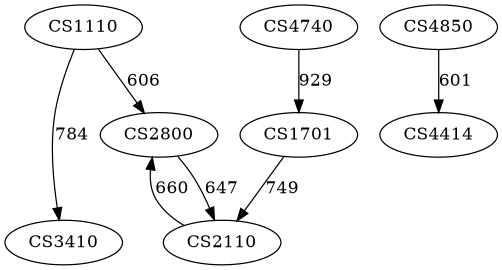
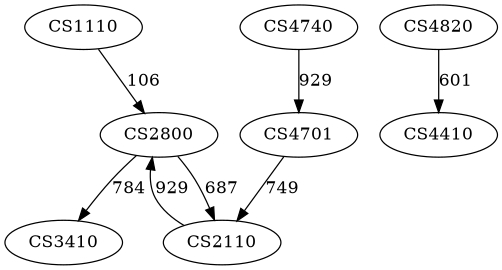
node "CS4850": label "CS4850" -> "CS4820"
edge "CS1110" -> "CS2800": label "606" -> "106"
edge "CS1110" -> "CS3410": now "CS2800" -> "CS3410"
node "CS1701": label "CS1701" -> "CS4701"
node "CS4414": label "CS4414" -> "CS4410"
edge "CS2110" -> "CS2800": label "660" -> "929"
edge "CS2800" -> "CS2110": label "647" -> "687"
